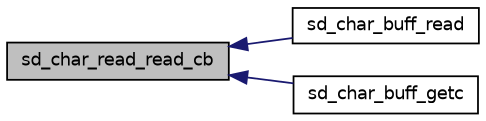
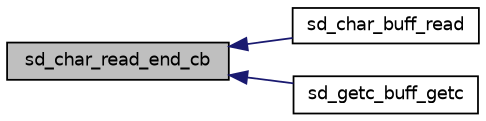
node "sd_char_read_read_cb": label "sd_char_read_read_cb" -> "sd_char_read_end_cb"
node "sd_char_buff_getc": label "sd_char_buff_getc" -> "sd_getc_buff_getc"
